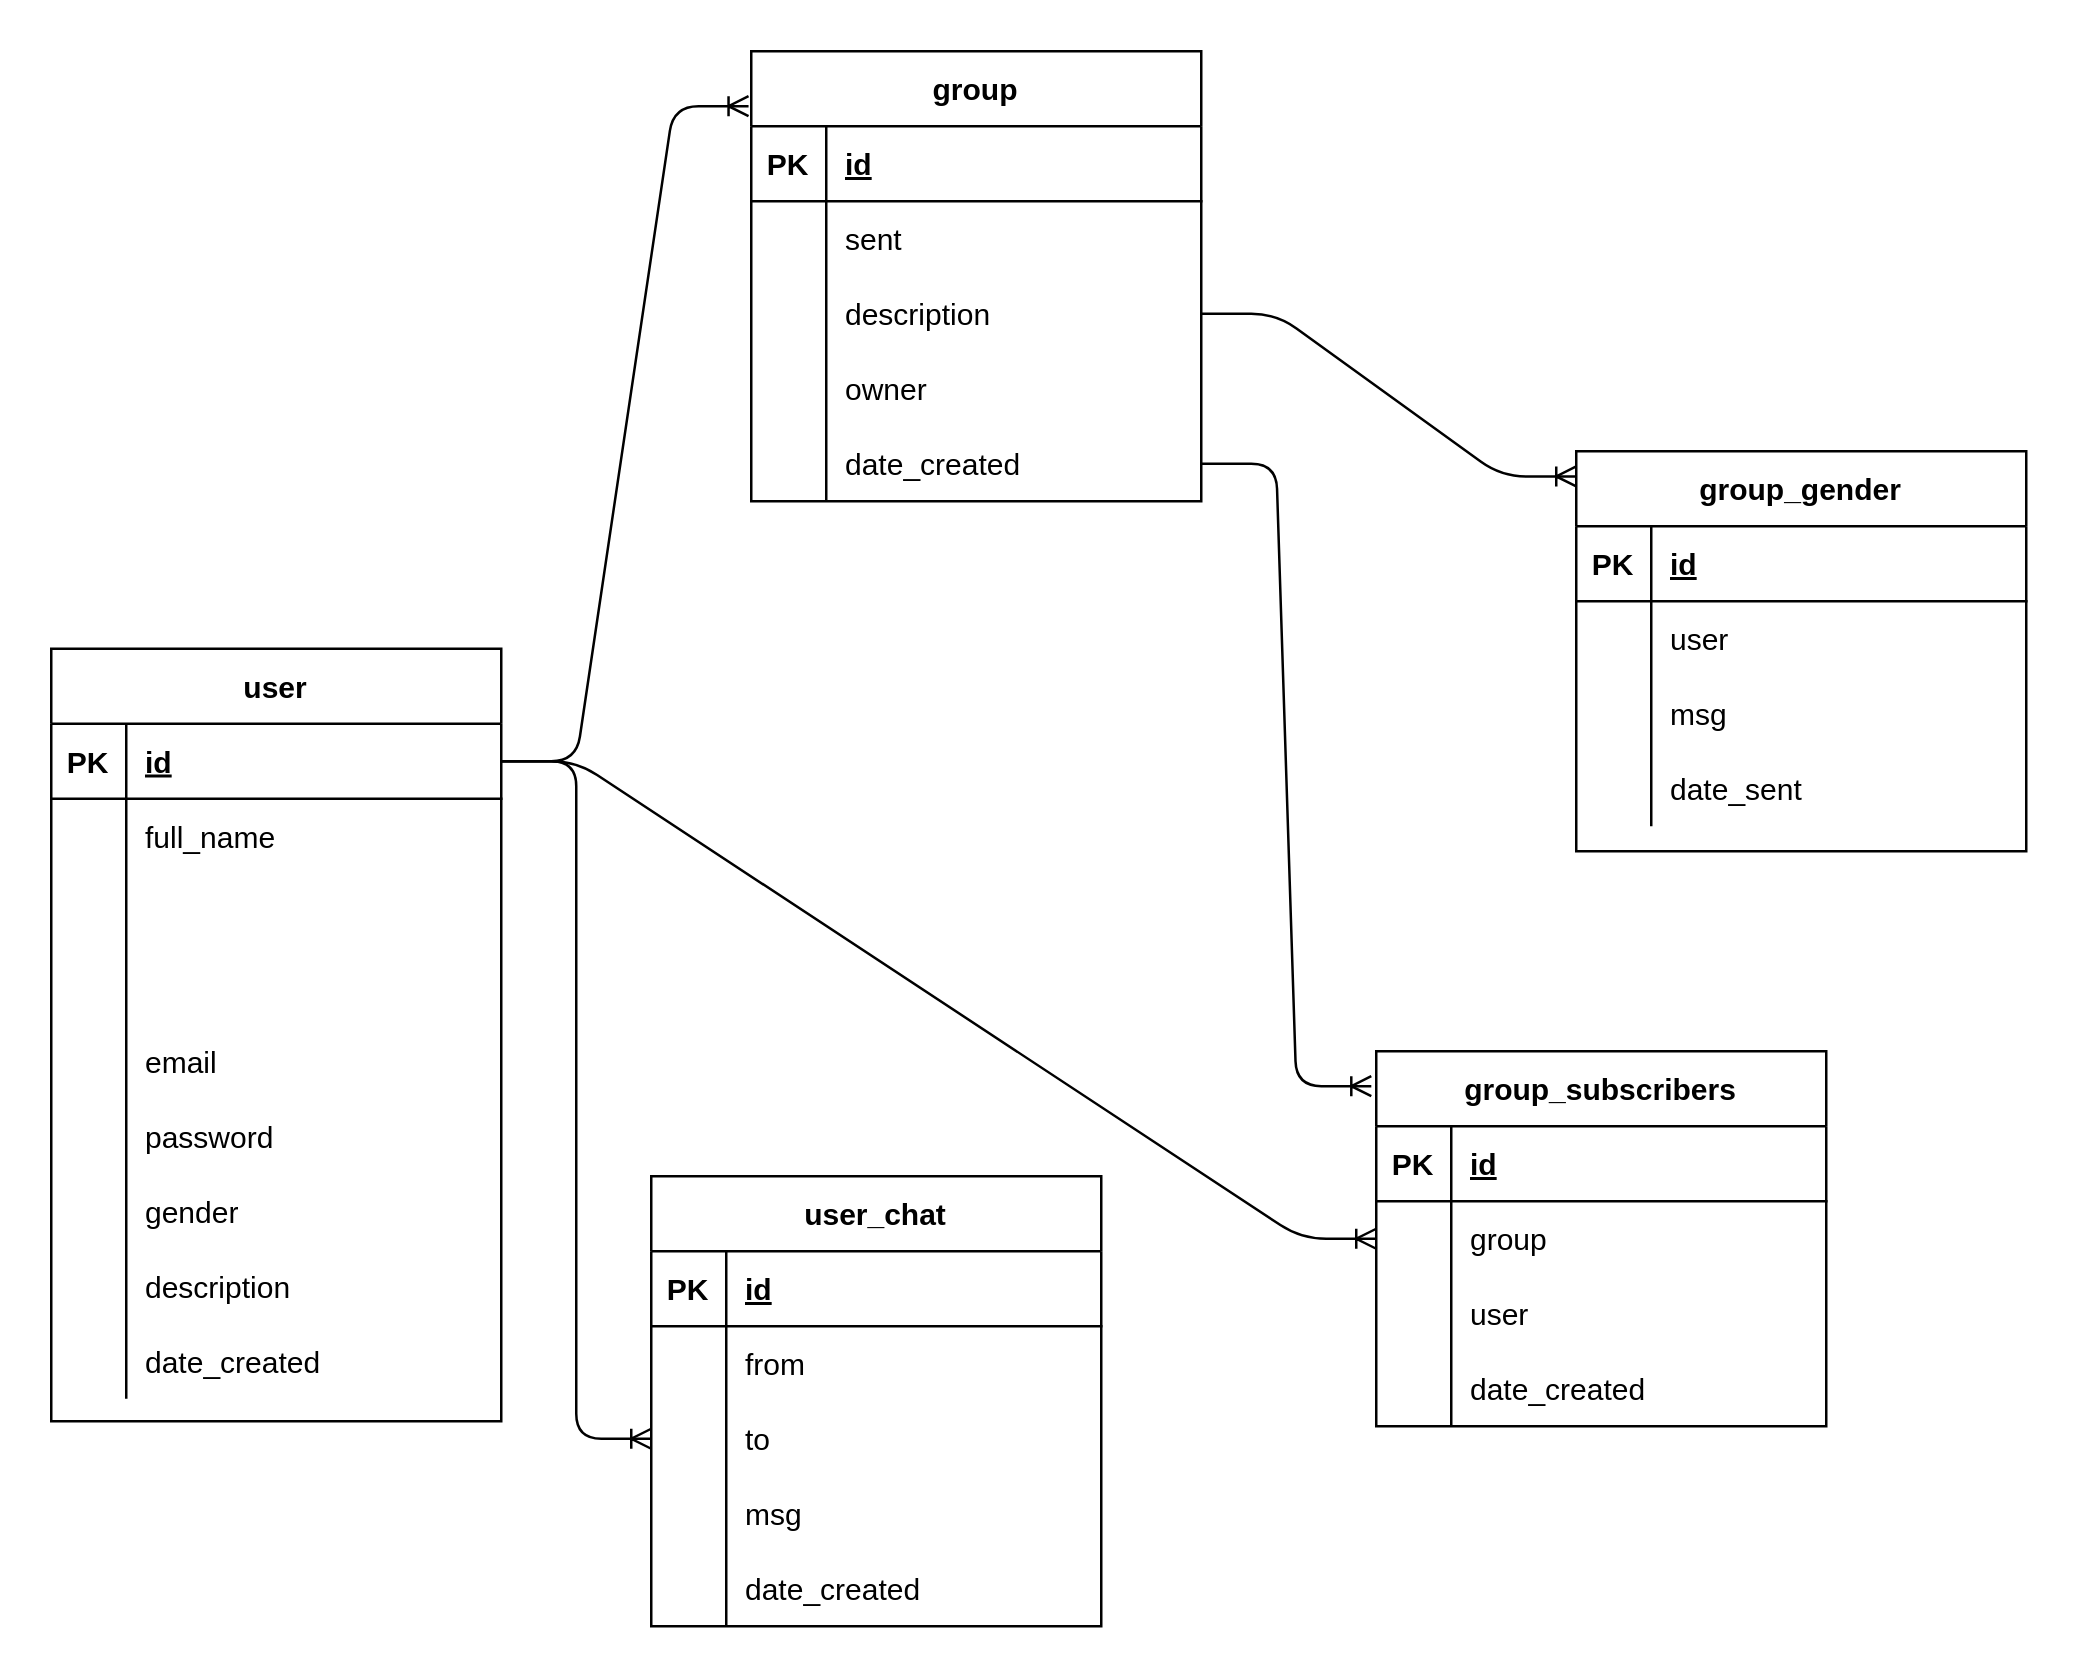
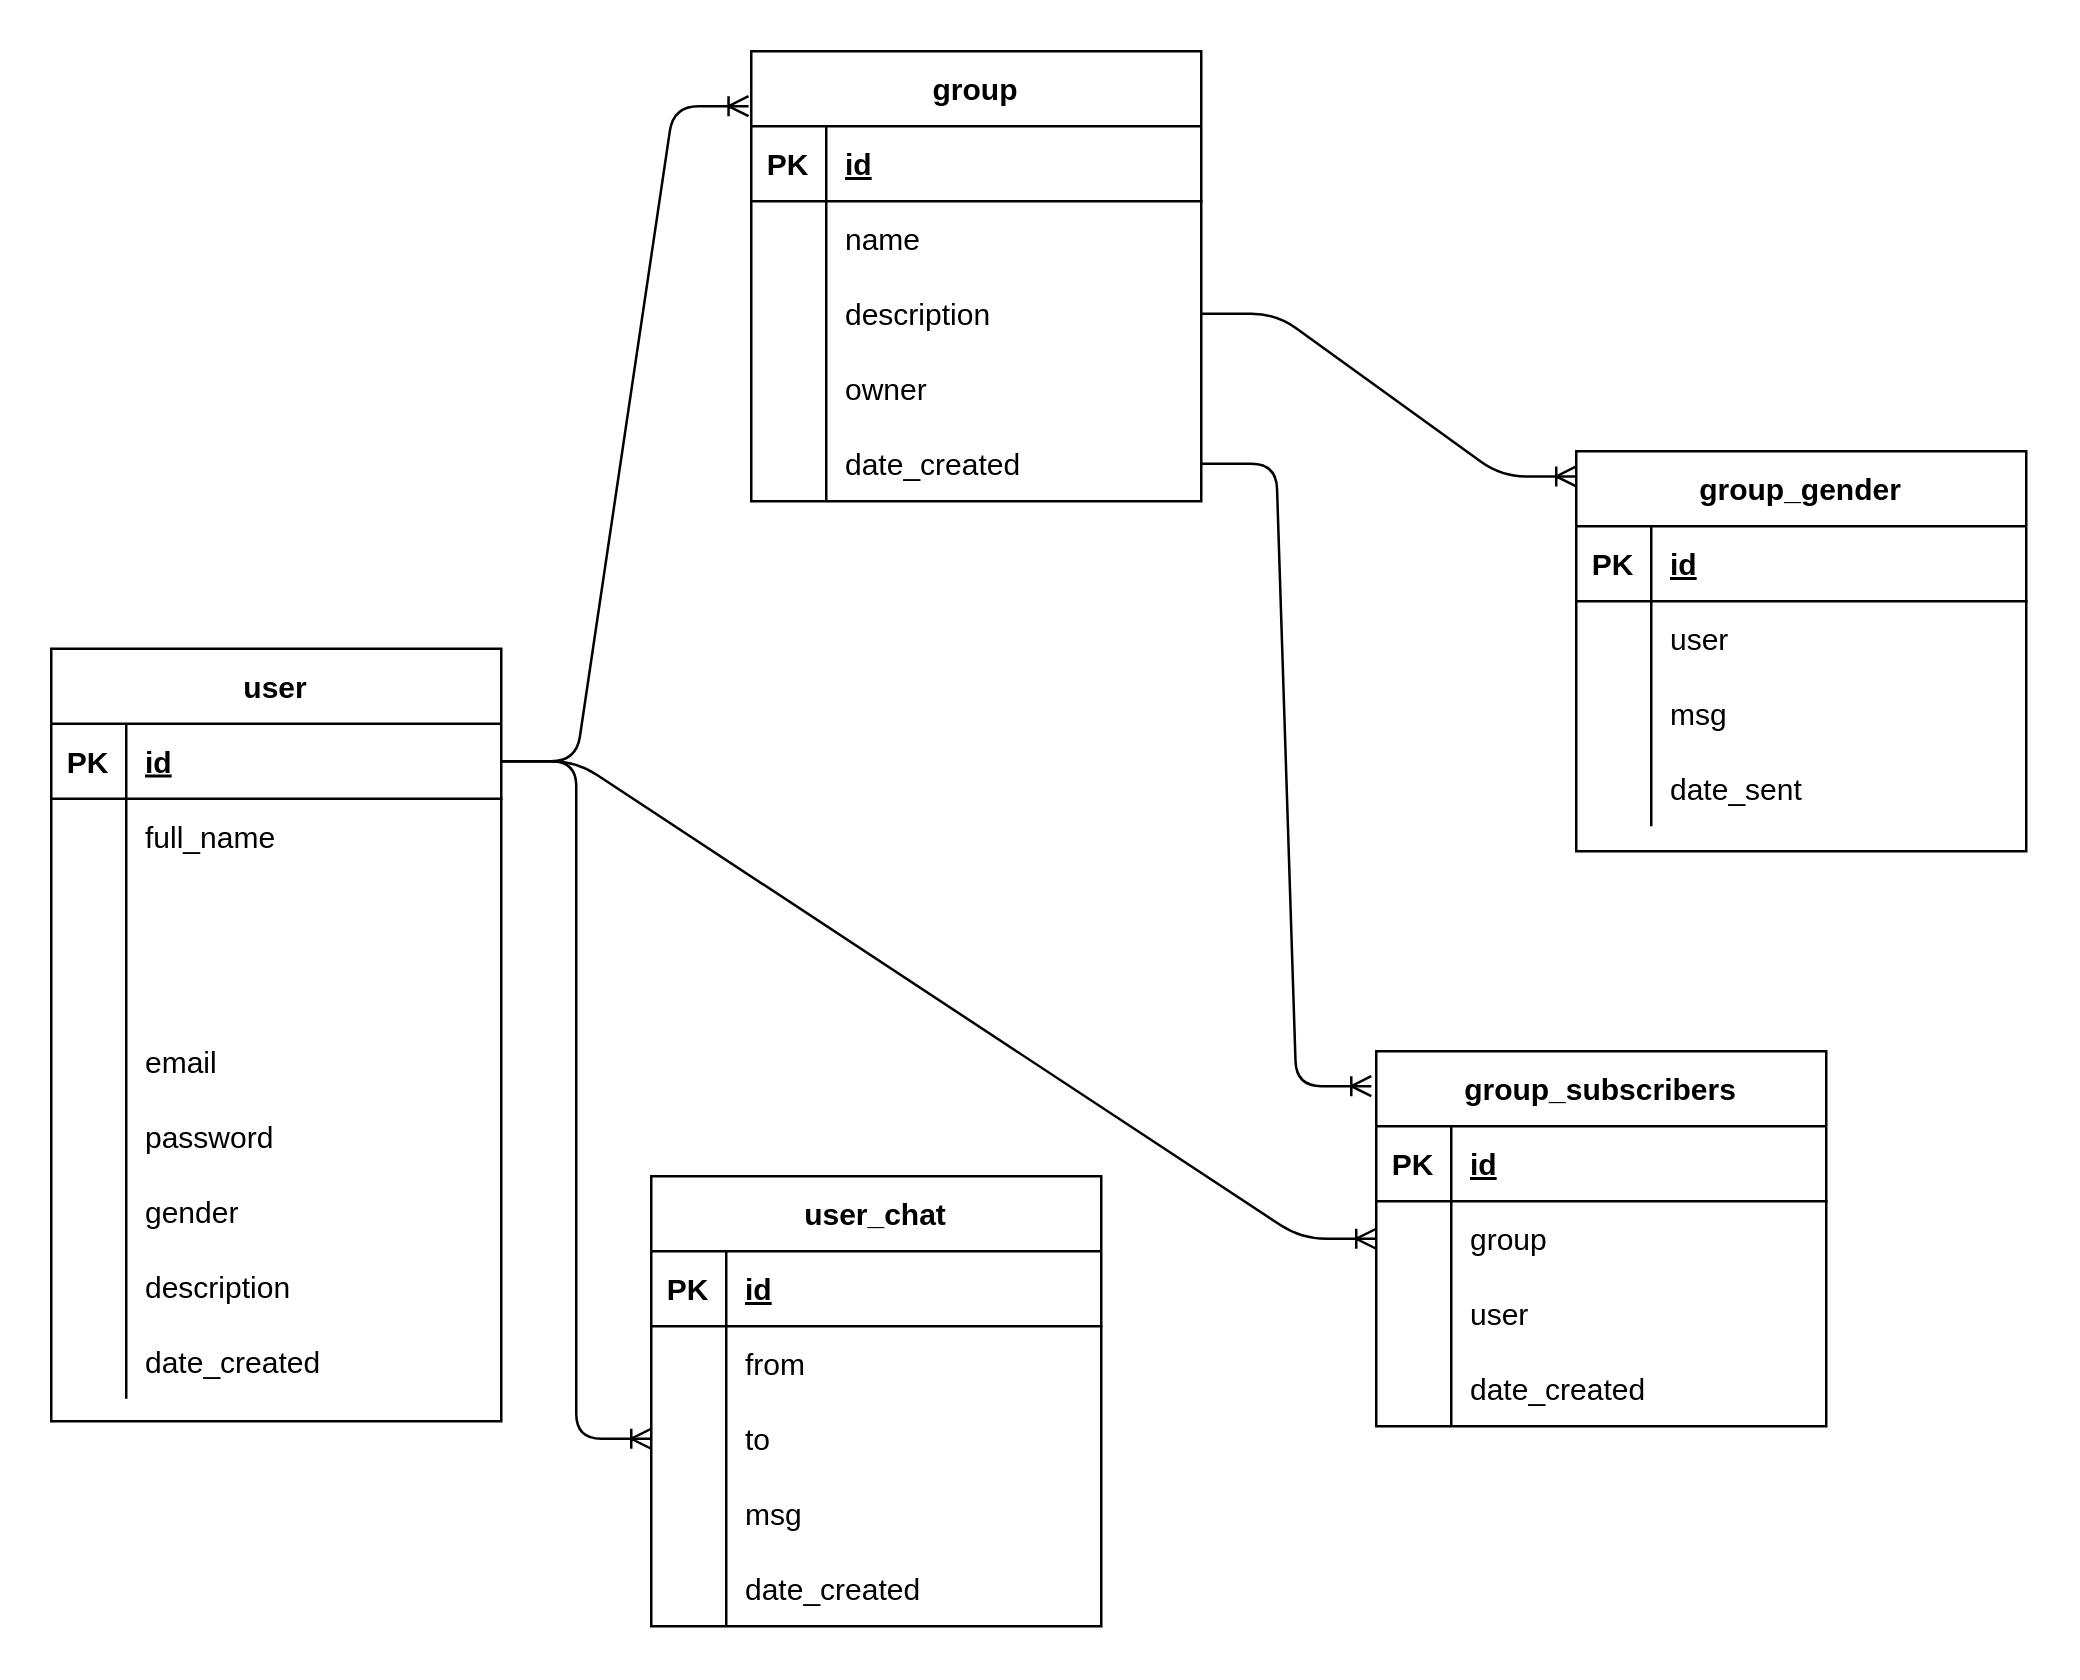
node "sent": label "sent" -> "name"
